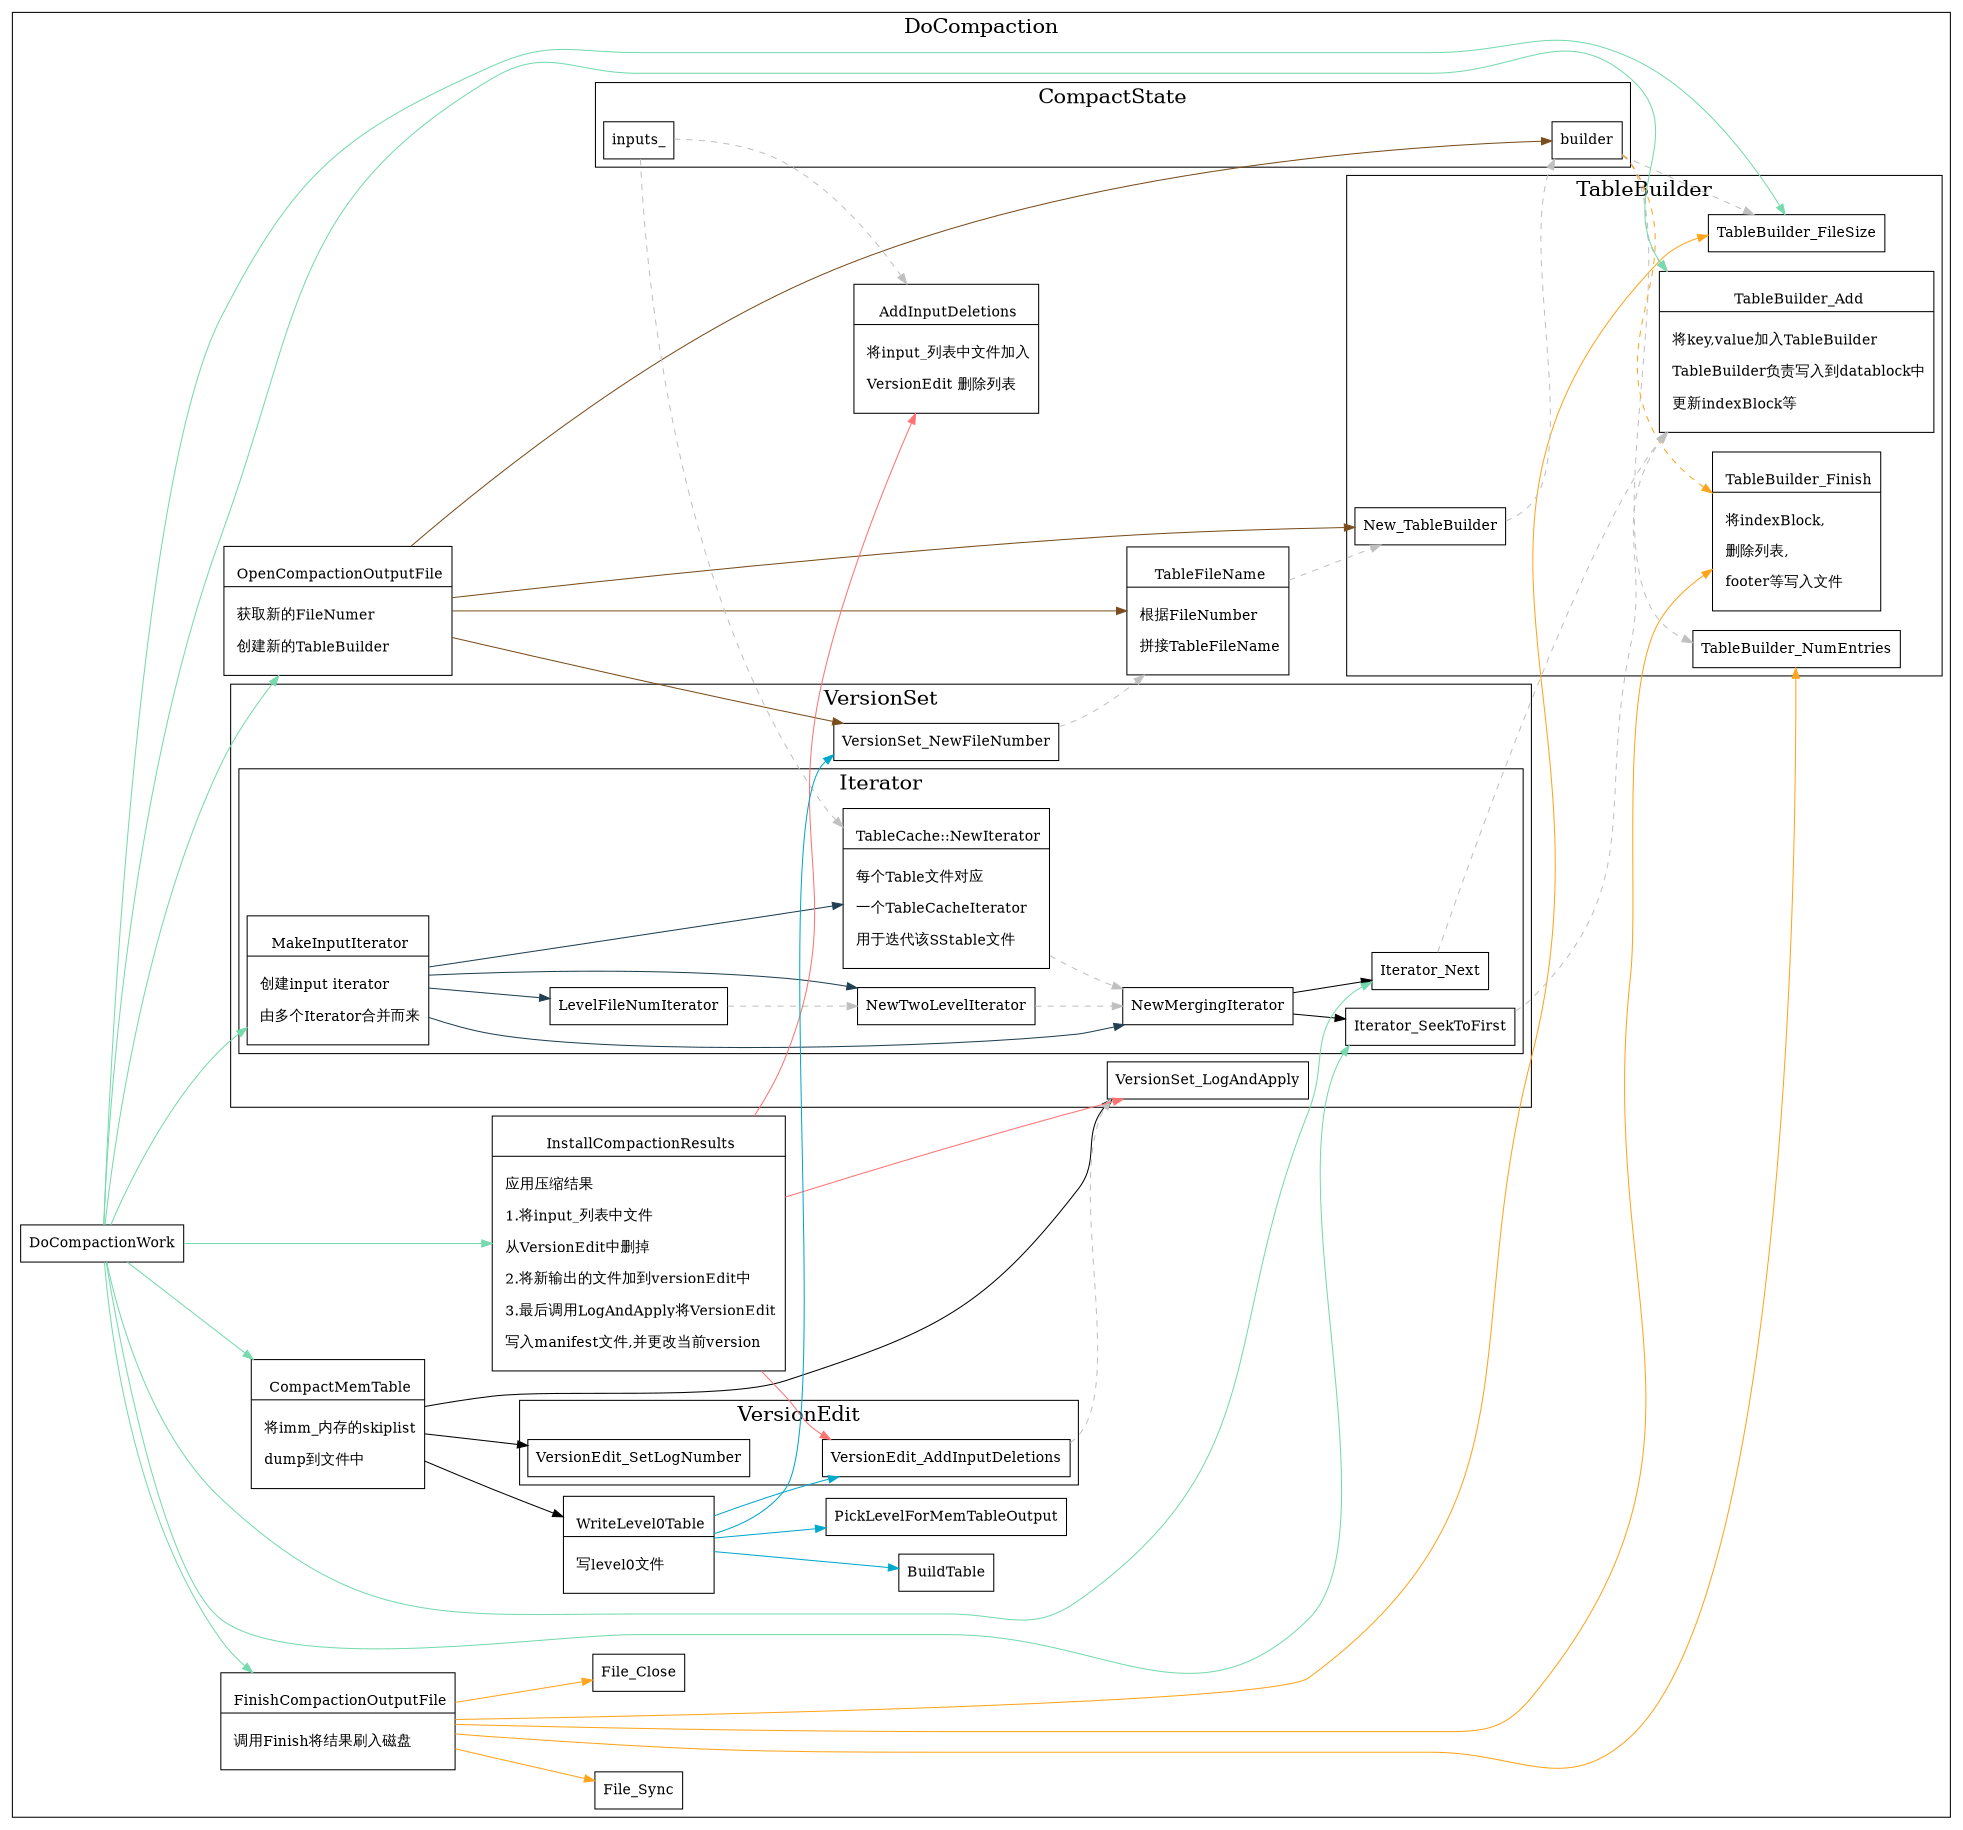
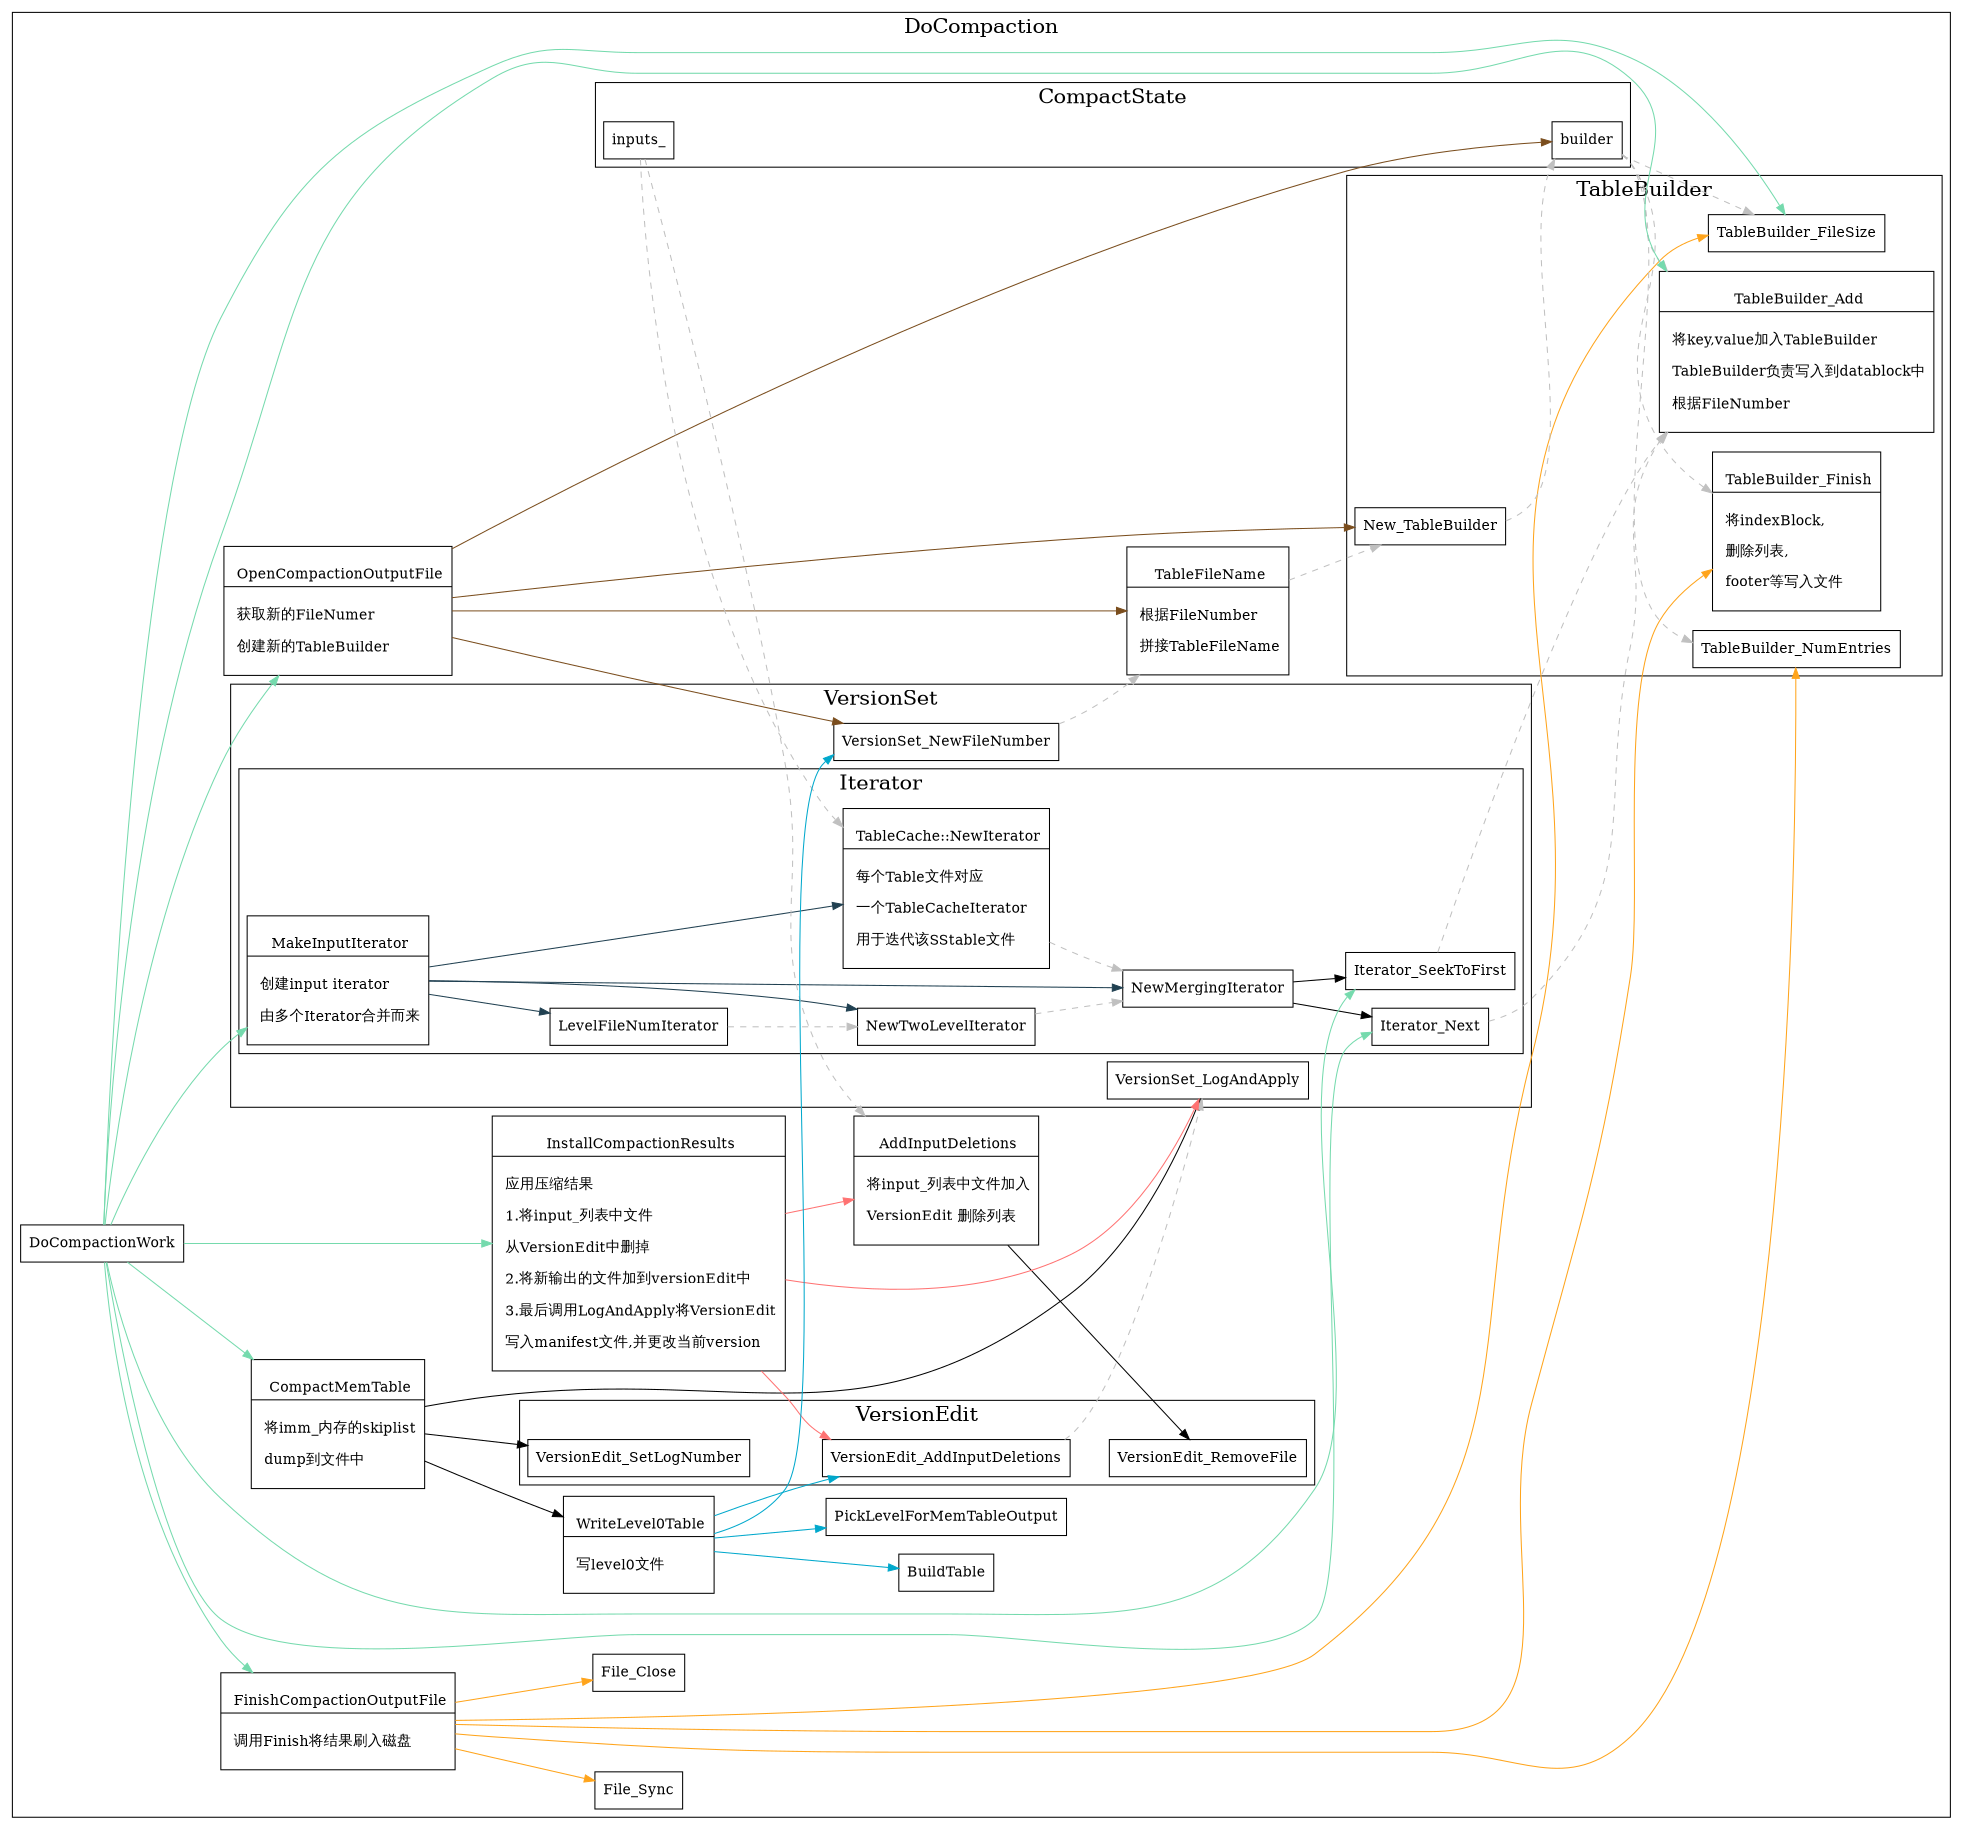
node "TableBuilder_Add": text "更新indexBlock等" -> "根据FileNumber"
edge "builder" -> "TableBuilder_Finish": color #ffa41b -> gray
node "VersionEdit_RemoveFile": added
